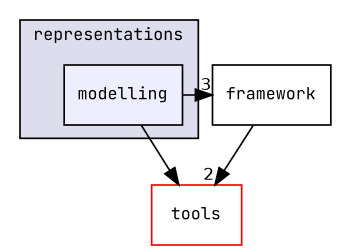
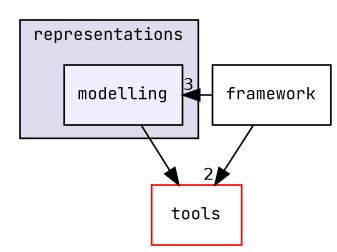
edge "modelling" -> "framework": reversed
